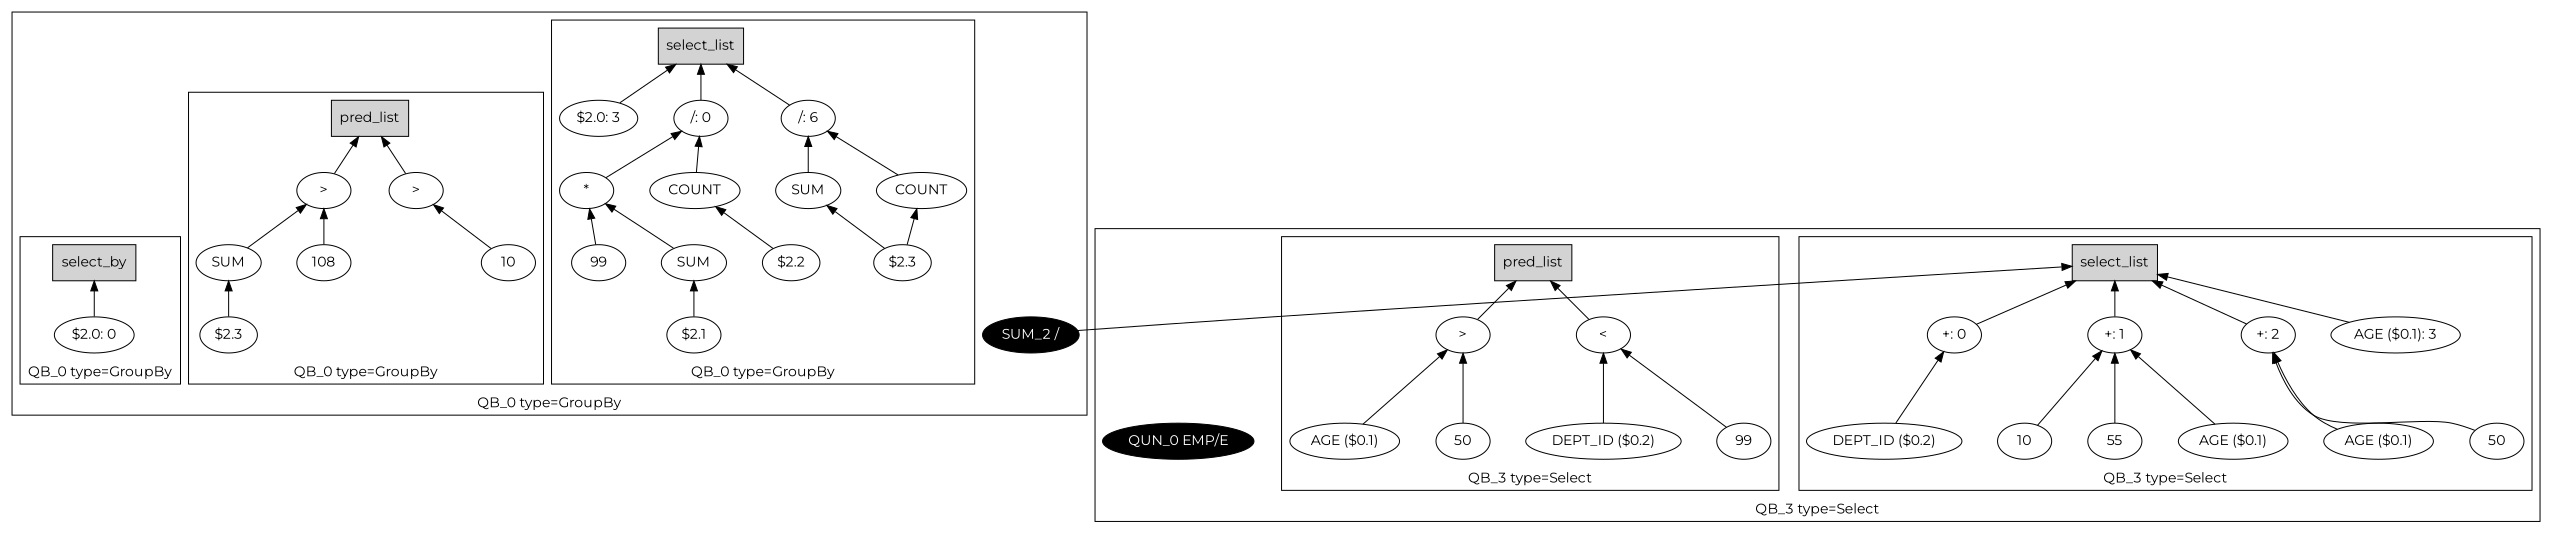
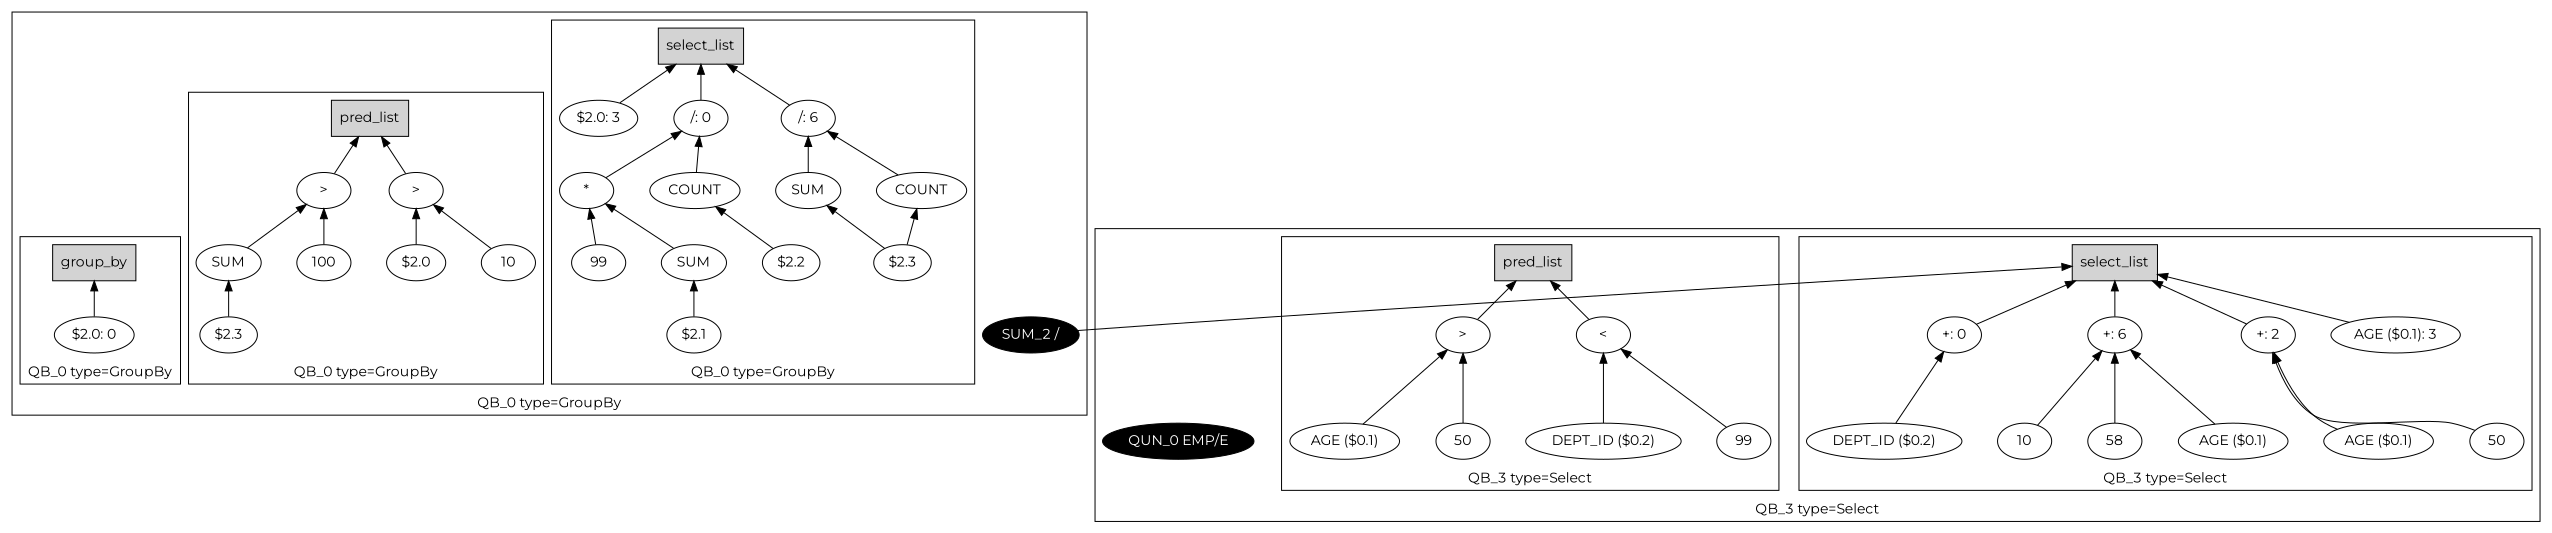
node "select_by": label "select_by" -> "group_by"
node "108": label "108" -> "100"
node "$2.0": added
node "+: 1": label "+: 1" -> "+: 6"
node "55": label "55" -> "58"
